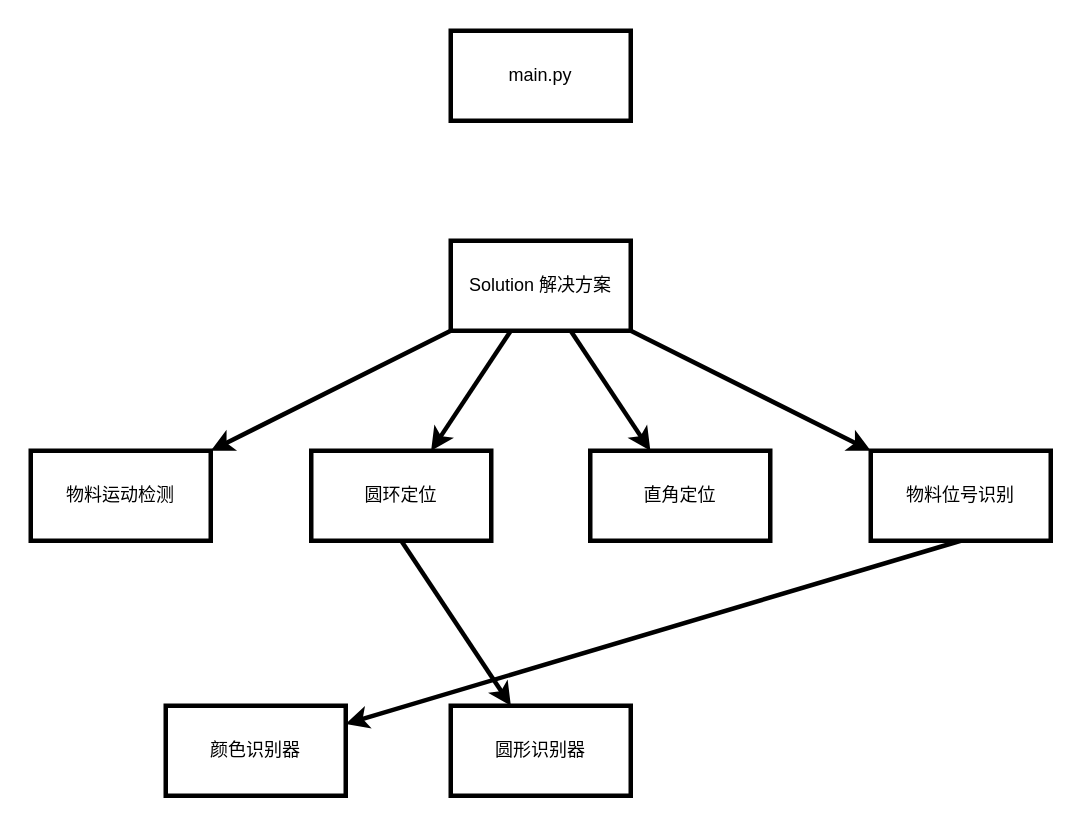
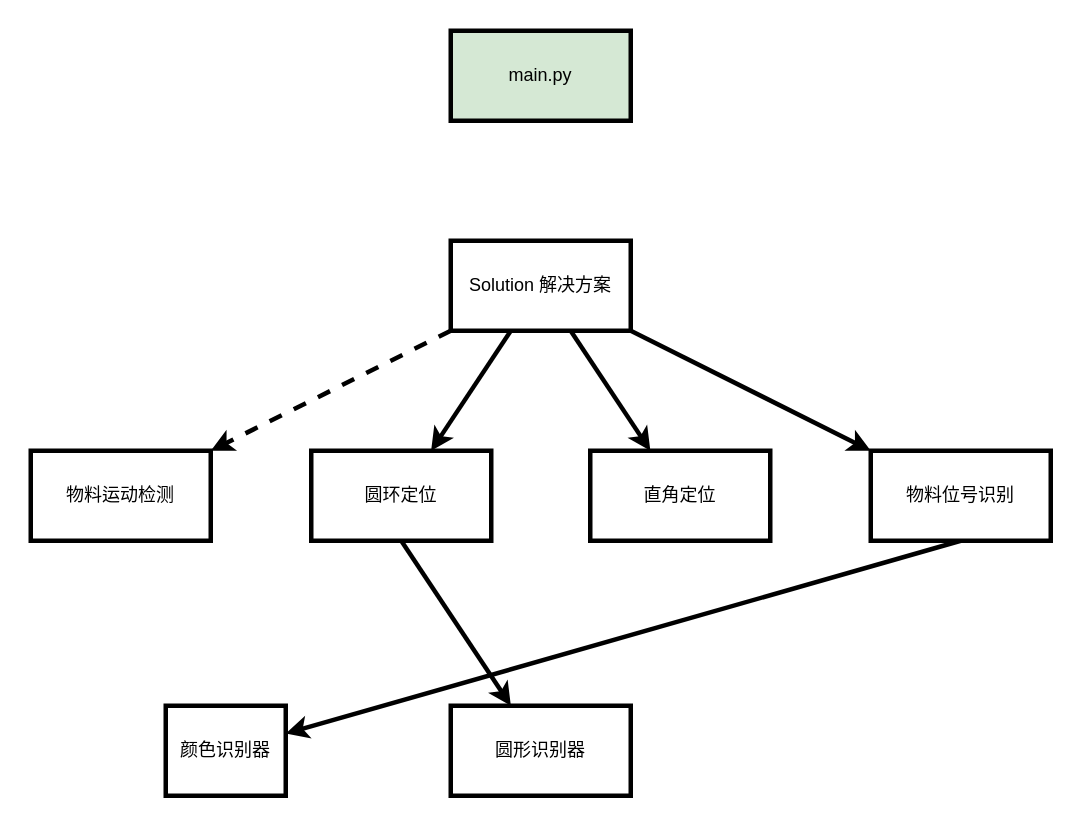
node "main.py": fillcolor #ffffff -> #d5e8d4
edge "Solution 解决方案" -> "物料运动检测": style solid -> dashed
node "颜色识别器": size 180x90 -> 120x90
